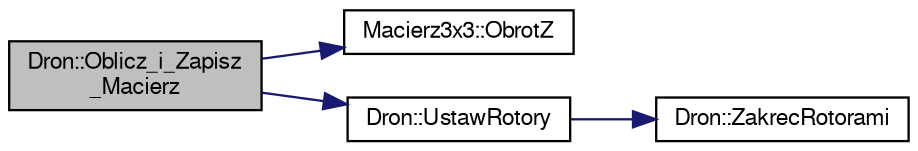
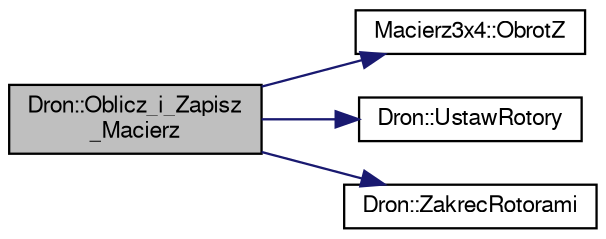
node "Macierz3x3::ObrotZ": label "Macierz3x3::ObrotZ" -> "Macierz3x4::ObrotZ"
edge "Dron::UstawRotory" -> "Dron::ZakrecRotorami": now "Dron::Oblicz_i_Zapisz _Macierz" -> "Dron::ZakrecRotorami"
